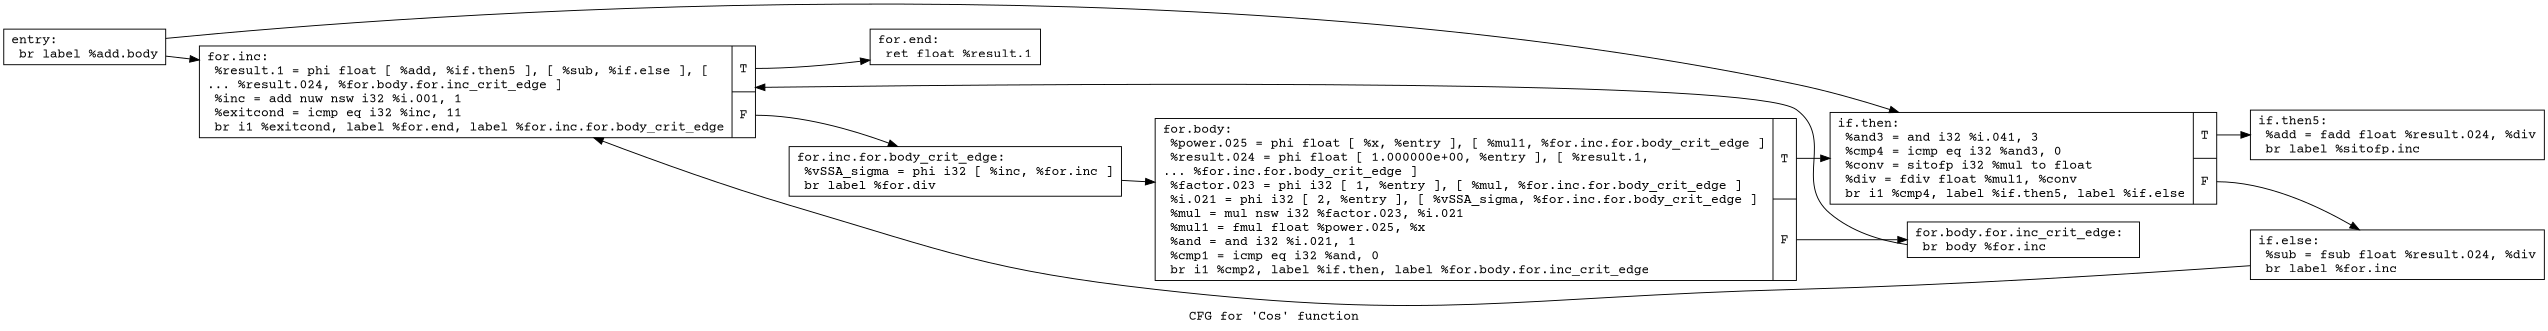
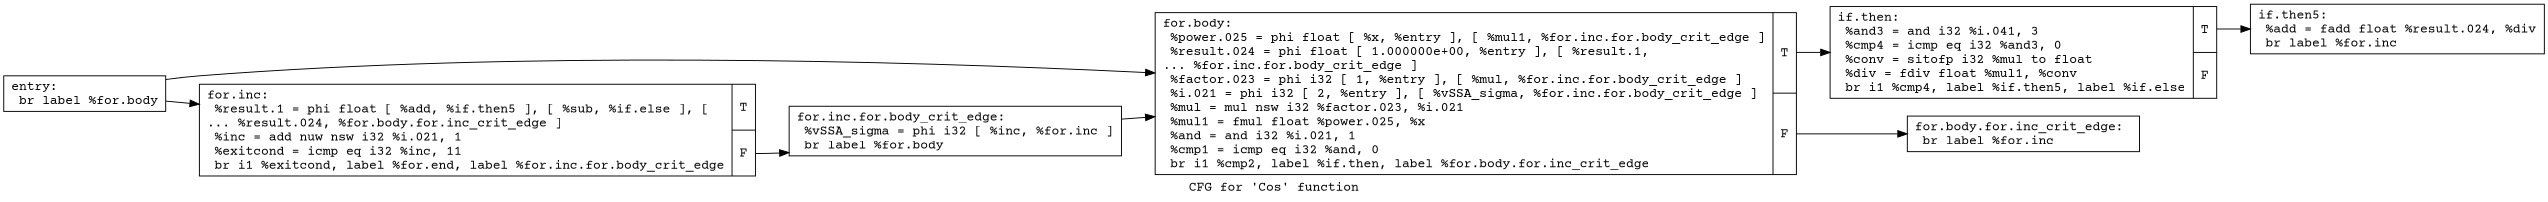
edge "entry:" -> "if.then:": now "entry:" -> "for.body:"
node "for.end:": removed
node "entry:": text "br label %add.body" -> "br label %for.body"
edge "for.body.for.inc_crit_edge:" -> "for.inc:": removed
node "for.inc:": text "%inc = add nuw nsw i32 %i.001, 1" -> "%inc = add nuw nsw i32 %i.021, 1"
node "if.then5:": text "br label %sitofp.inc" -> "br label %for.inc"
node "for.inc.for.body_crit_edge:": text "br label %for.div" -> "br label %for.body"
node "for.body.for.inc_crit_edge:": text "br body %for.inc" -> "br label %for.inc"
node "if.else:": removed
